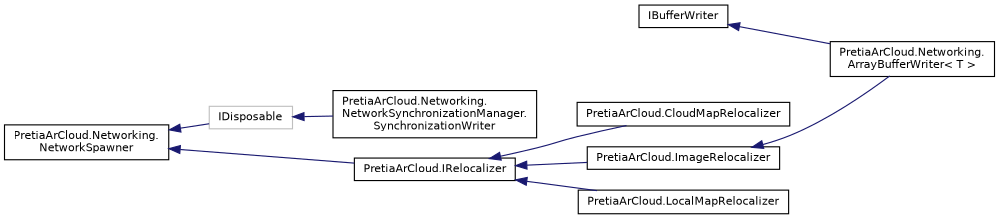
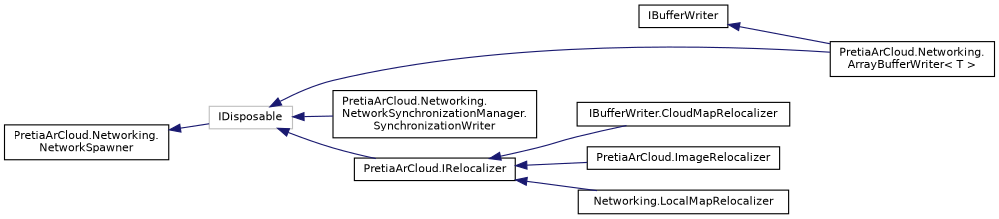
node "PretiaArCloud.CloudMapRelocalizer": label "PretiaArCloud.CloudMapRelocalizer" -> "IBufferWriter.CloudMapRelocalizer"
edge "PretiaArCloud.Networking. ArrayBufferWriter< T >" -> "PretiaArCloud.ImageRelocalizer": now "PretiaArCloud.Networking. ArrayBufferWriter< T >" -> "IDisposable"
edge "PretiaArCloud.IRelocalizer" -> "PretiaArCloud.Networking. NetworkSpawner": now "PretiaArCloud.IRelocalizer" -> "IDisposable"
node "PretiaArCloud.LocalMapRelocalizer": label "PretiaArCloud.LocalMapRelocalizer" -> "Networking.LocalMapRelocalizer"
